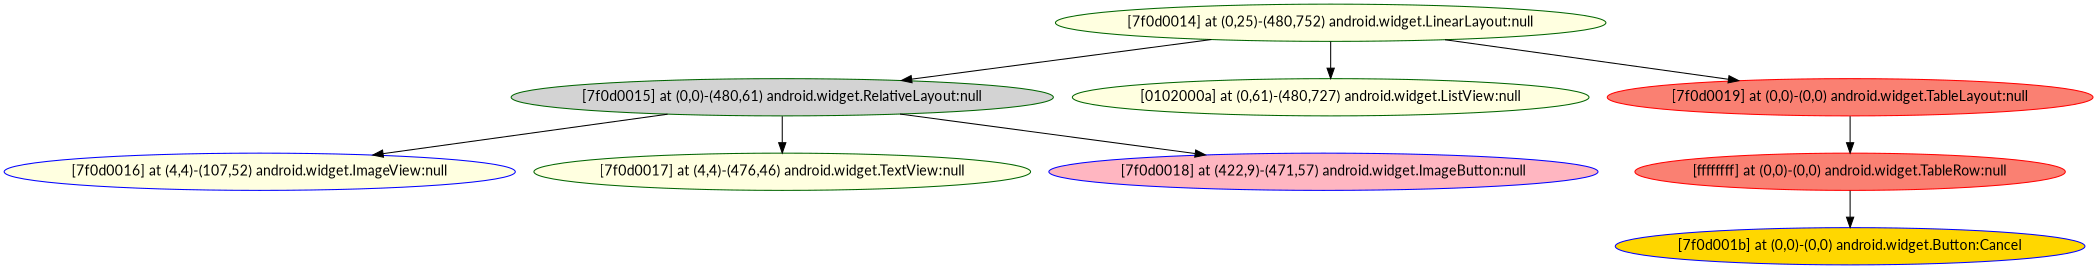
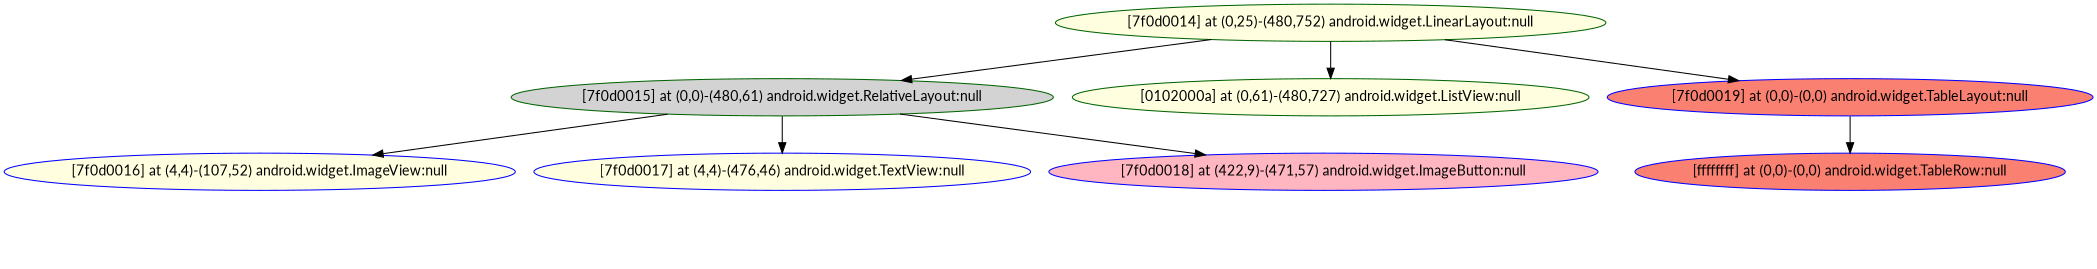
node "[7f0d0019] at (0,0)-(0,0) android.widget.TableLayout:null": color red -> blue
node "[7f0d0017] at (4,4)-(476,46) android.widget.TextView:null": color darkgreen -> blue
node "[ffffffff] at (0,0)-(0,0) android.widget.TableRow:null": color red -> blue
node "[7f0d001b] at (0,0)-(0,0) android.widget.Button:Cancel": removed
